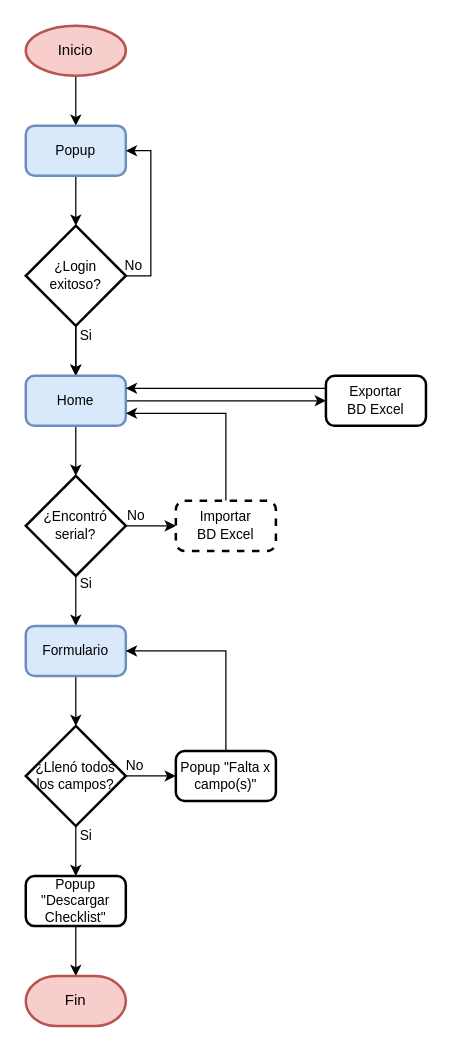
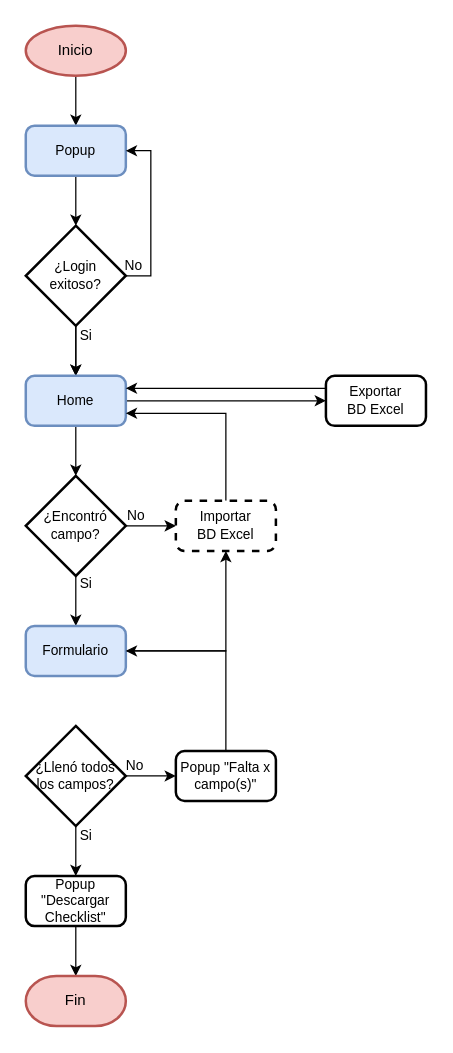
node "¿Encontróserial?": label "¿Encontróserial?" -> "¿Encontrócampo?"
edge "Formulario" -> "¿Llenó todoslos campos?": now "Formulario" -> "ImportarBD Excel"
